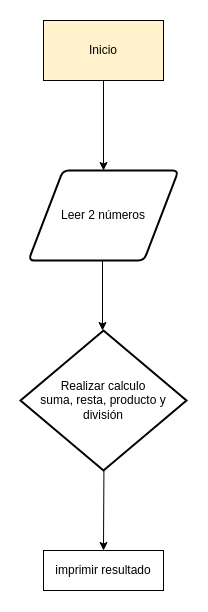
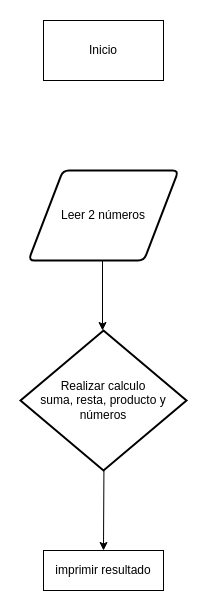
node "Inicio": fillcolor #fff2cc -> #ffffff
edge "Inicio" -> "Leer 2 números": removed
node "Realizar calculo suma, resta, producto y división": label "Realizar calculo suma, resta, producto y división" -> "Realizar calculo suma, resta, producto y números"
